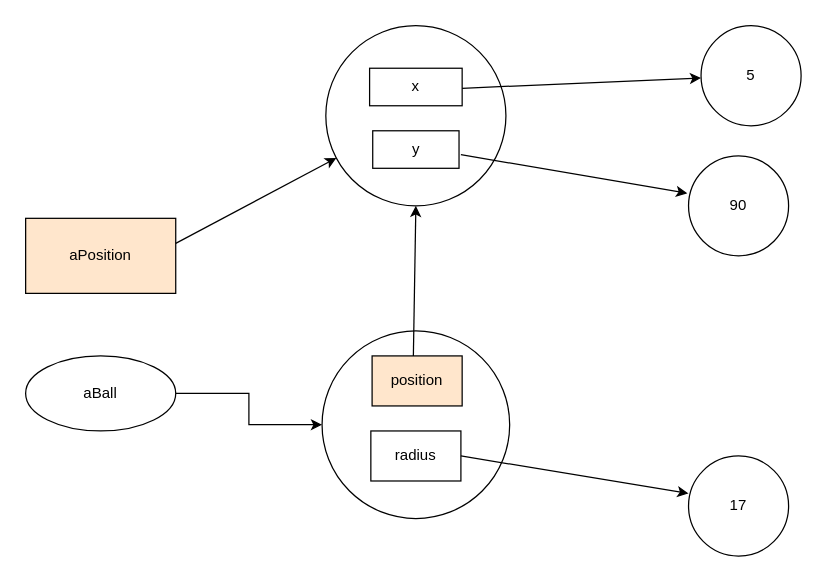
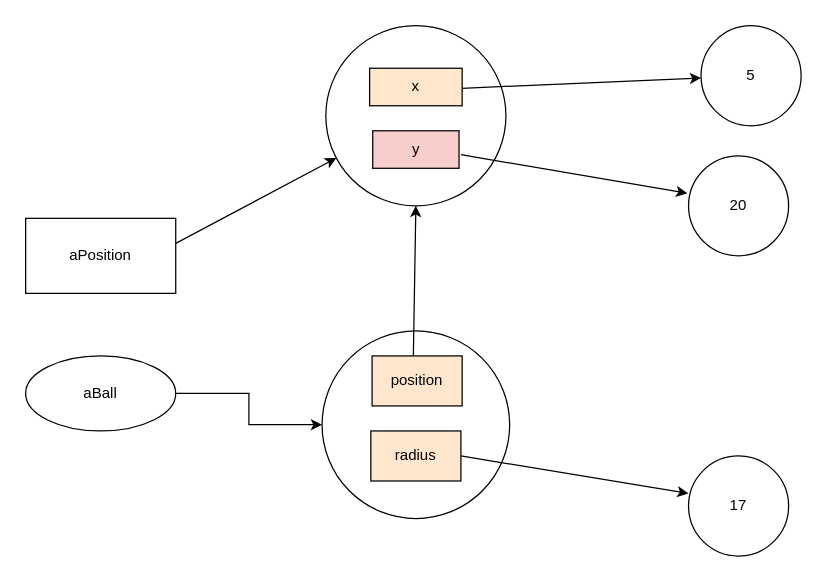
node "x": fillcolor #ffffff -> #ffe6cc
node "y": fillcolor #ffffff -> #f8cecc
node "90": label "90" -> "20"
node "aPosition": fillcolor #ffe6cc -> #ffffff
node "radius": fillcolor #ffffff -> #ffe6cc
